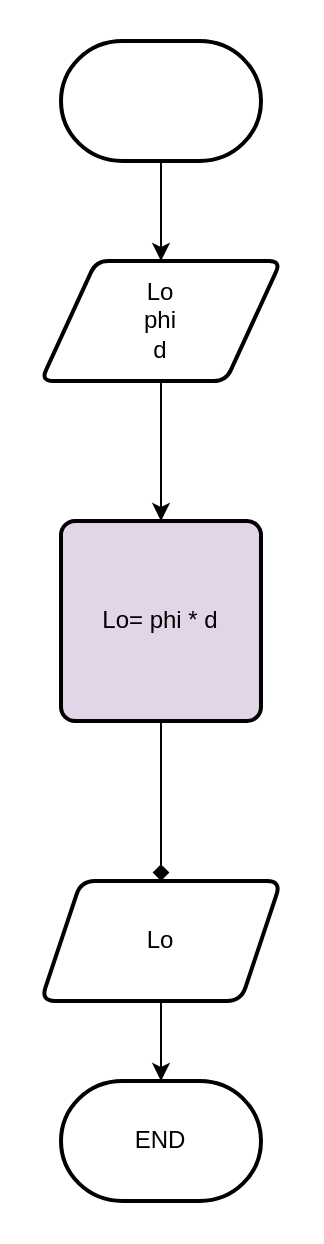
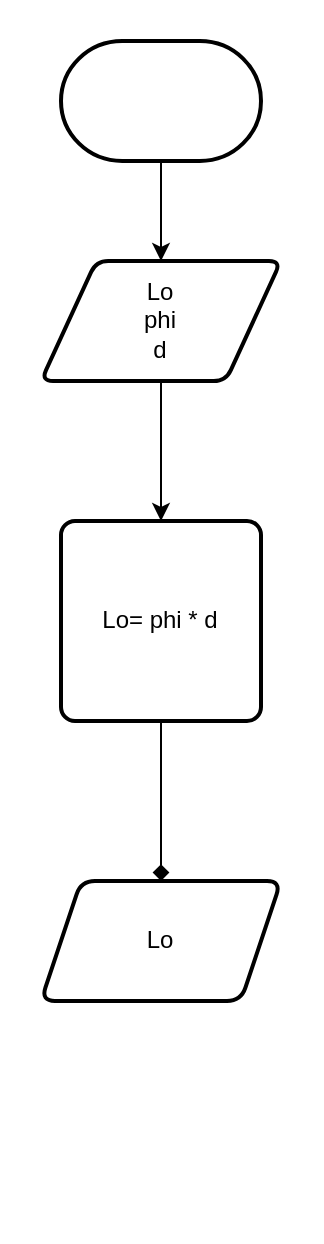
node "Lo= phi * d": fillcolor #e1d5e7 -> #ffffff
edge "Lo" -> "END": removed
node "END": removed
